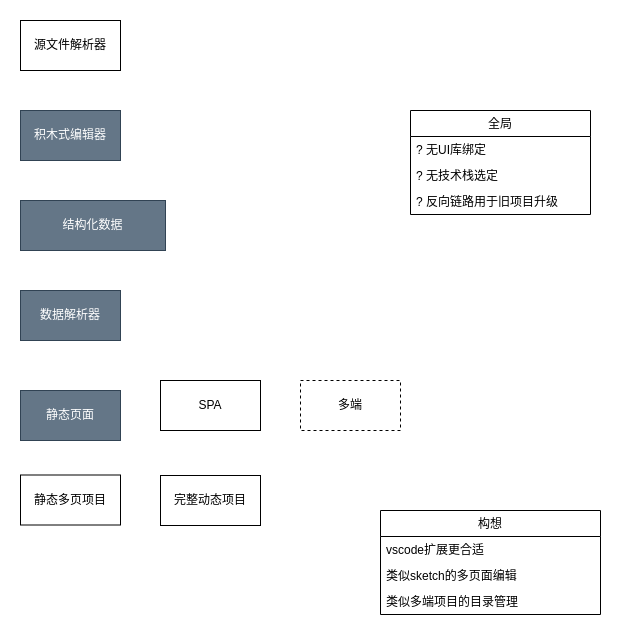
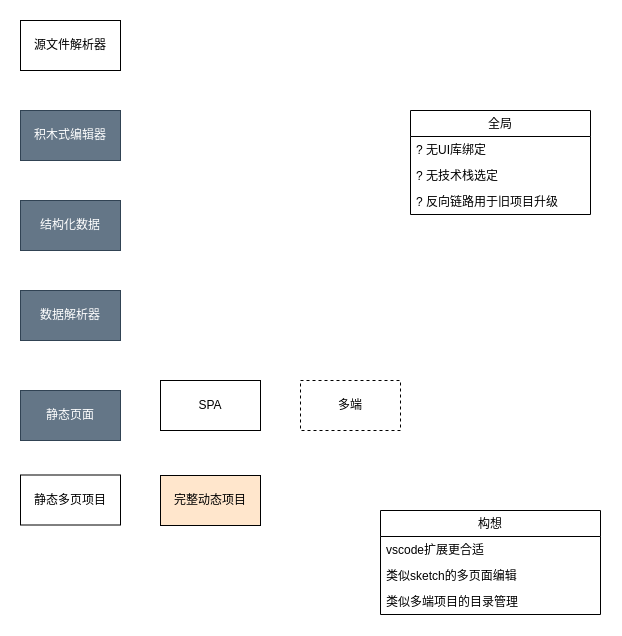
node "结构化数据": size 145x50 -> 100x50
node "完整动态项目": fillcolor #ffffff -> #ffe6cc
